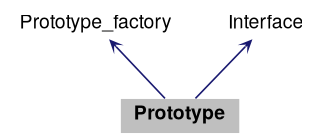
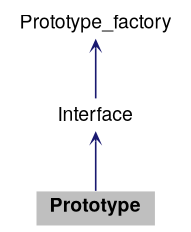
edge "Prototype" -> "Prototype_factory": now "Interface" -> "Prototype_factory"
